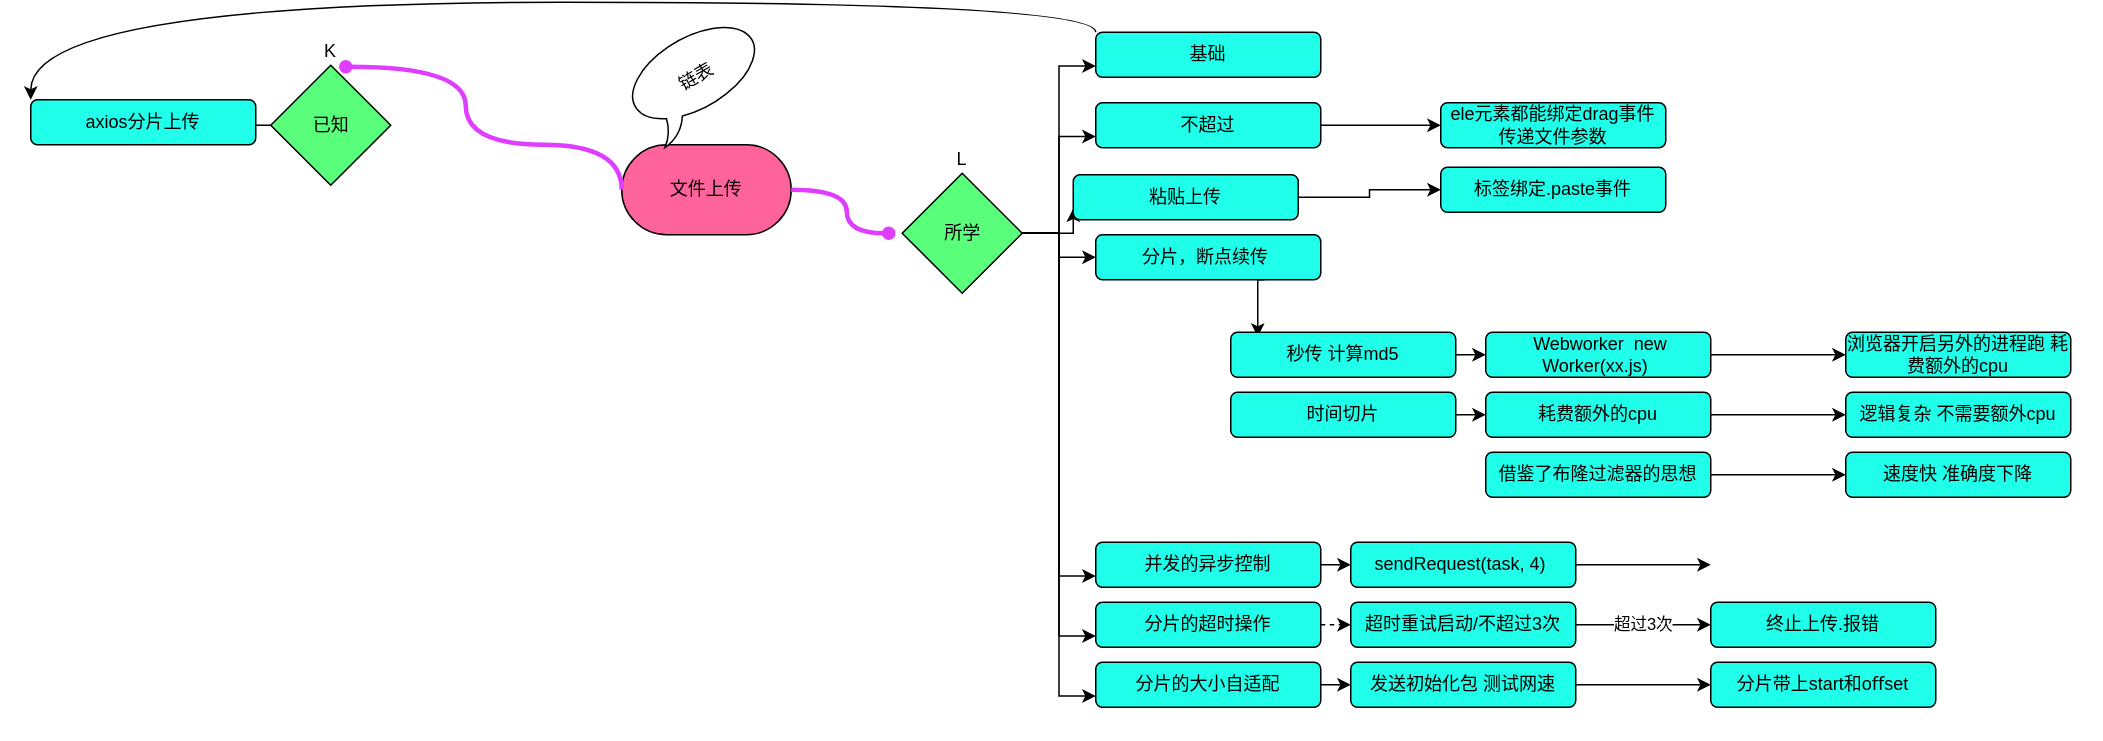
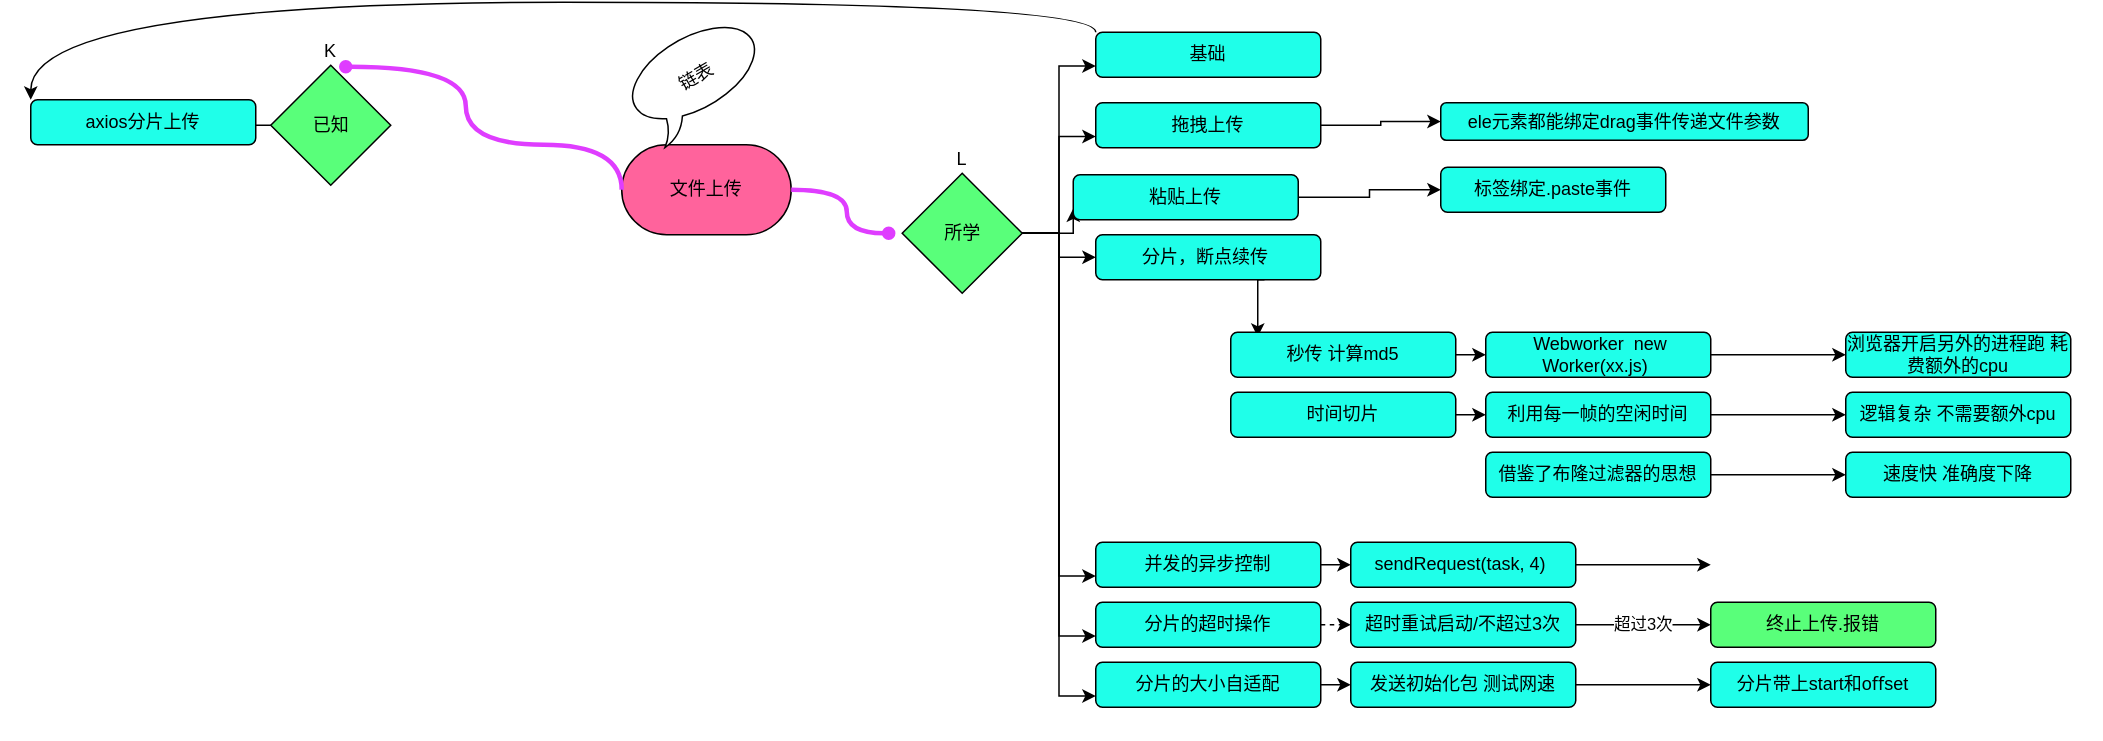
node "不超过": label "不超过" -> "拖拽上传"
node "ele元素都能绑定drag事件传递文件参数": size 225x45 -> 368x38
node "耗费额外的cpu": label "耗费额外的cpu" -> "利用每一帧的空闲时间"
node "终止上传.报错": fillcolor #1fffe9 -> #59ff7a
